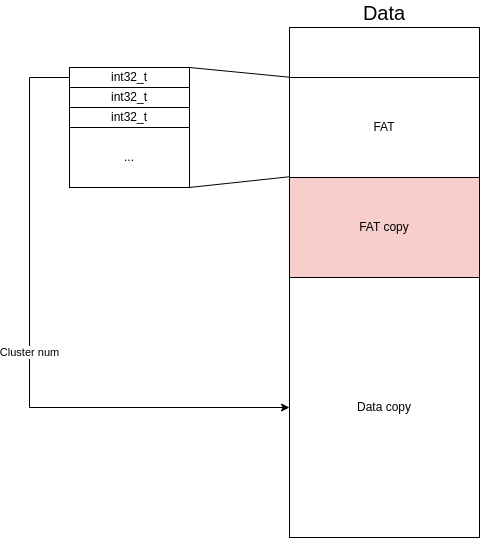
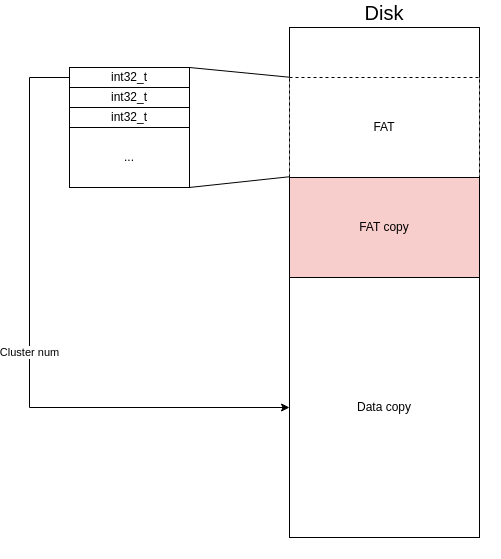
node "Data": label "Data" -> "Disk"
node "FAT": style solid -> dashed
